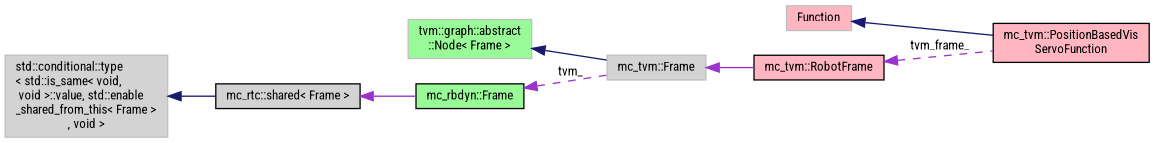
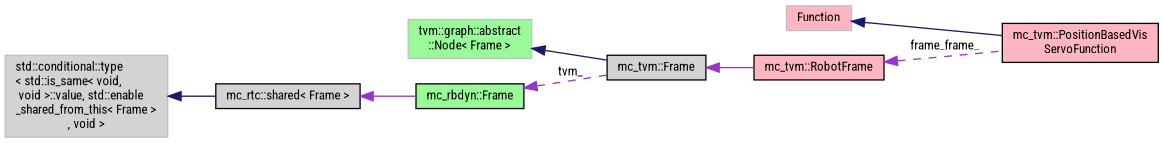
edge "mc_tvm::PositionBasedVis ServoFunction" -> "mc_tvm::RobotFrame": label " tvm_frame_" -> " frame_frame_"
node "mc_tvm::Frame": color grey75 -> black
